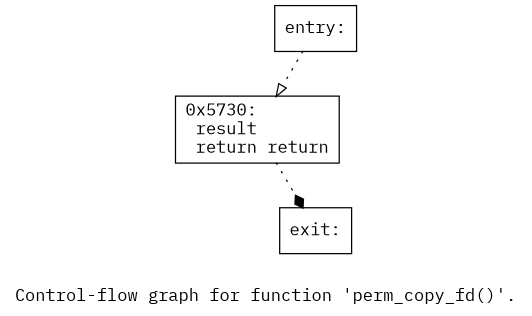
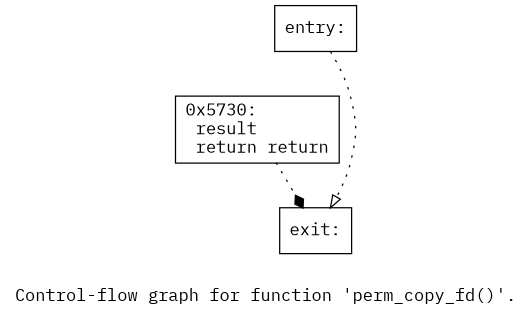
edge "entry:" -> "0x5730:": now "entry:" -> "exit:"
